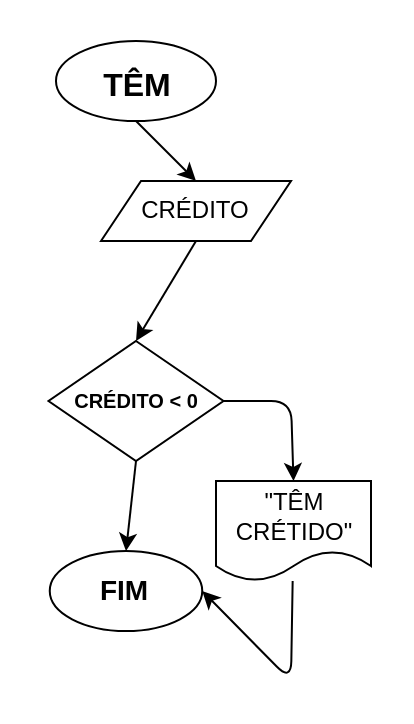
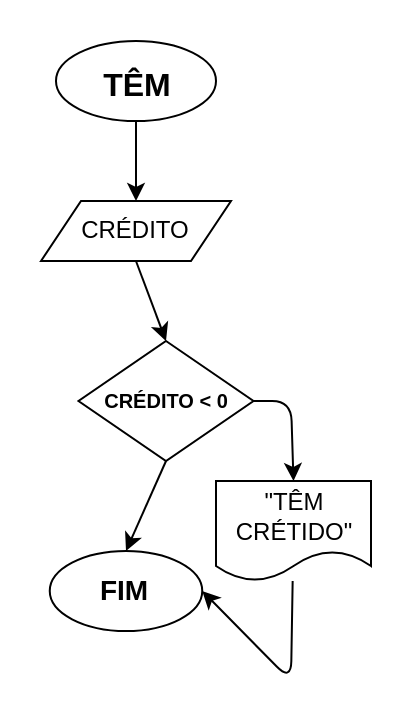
node "CRÉDITO": moved (196, 211) -> (136, 231)
node "CRÉDITO < 0": moved (136, 401) -> (166, 401)
